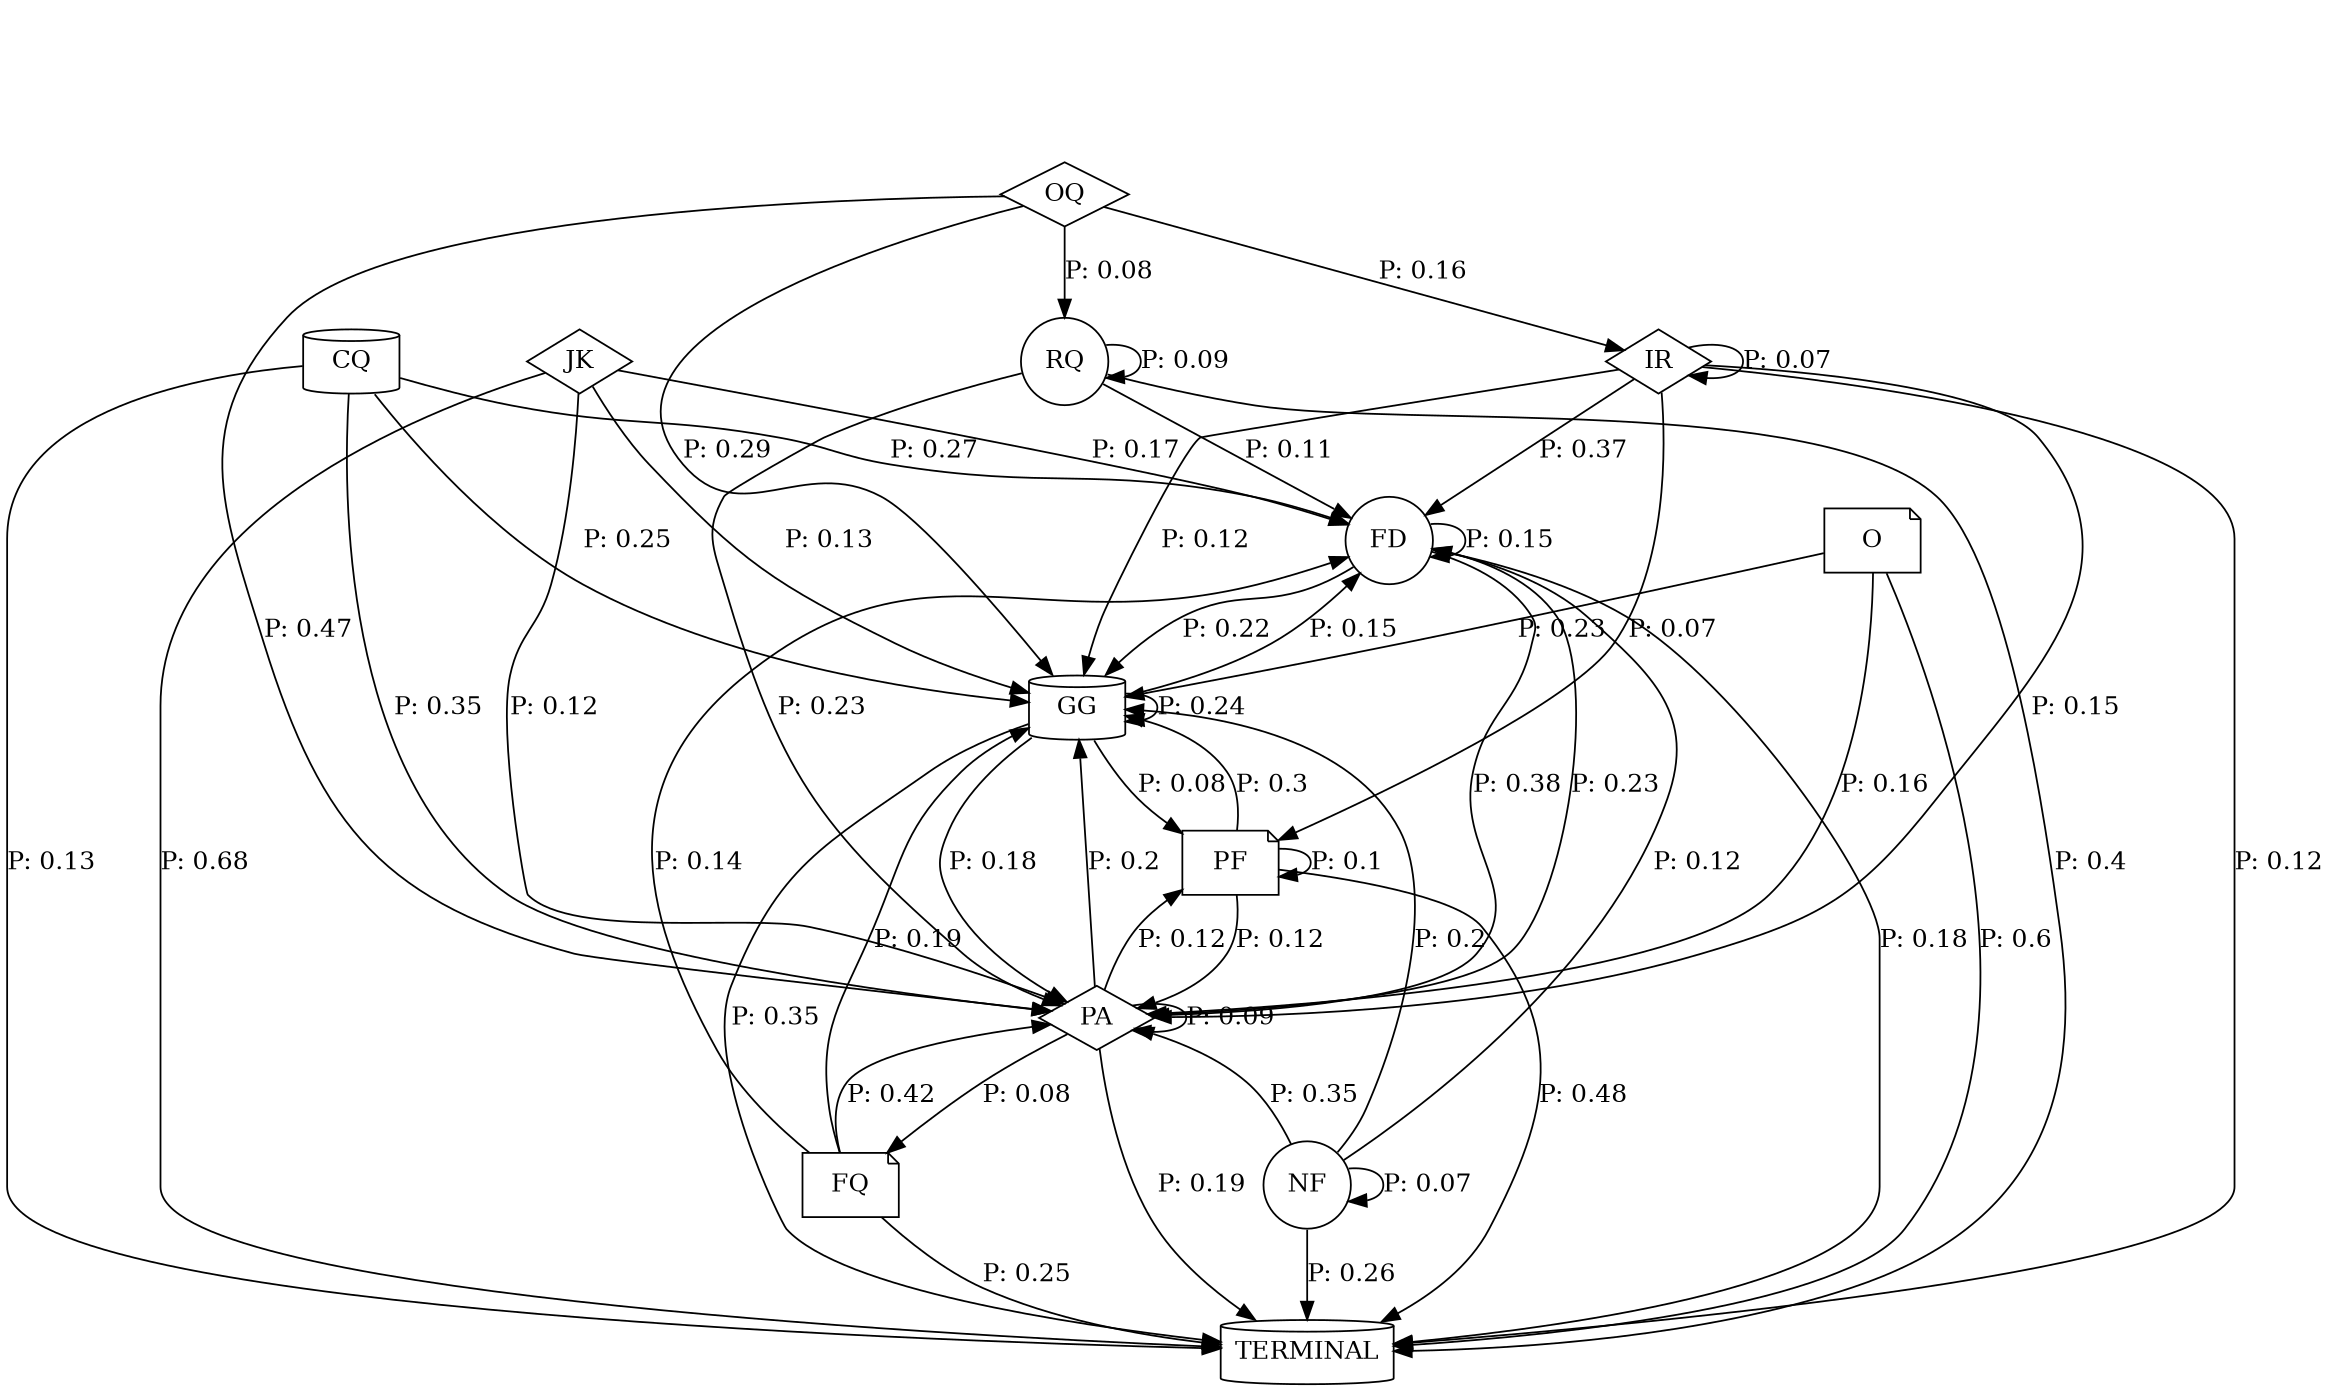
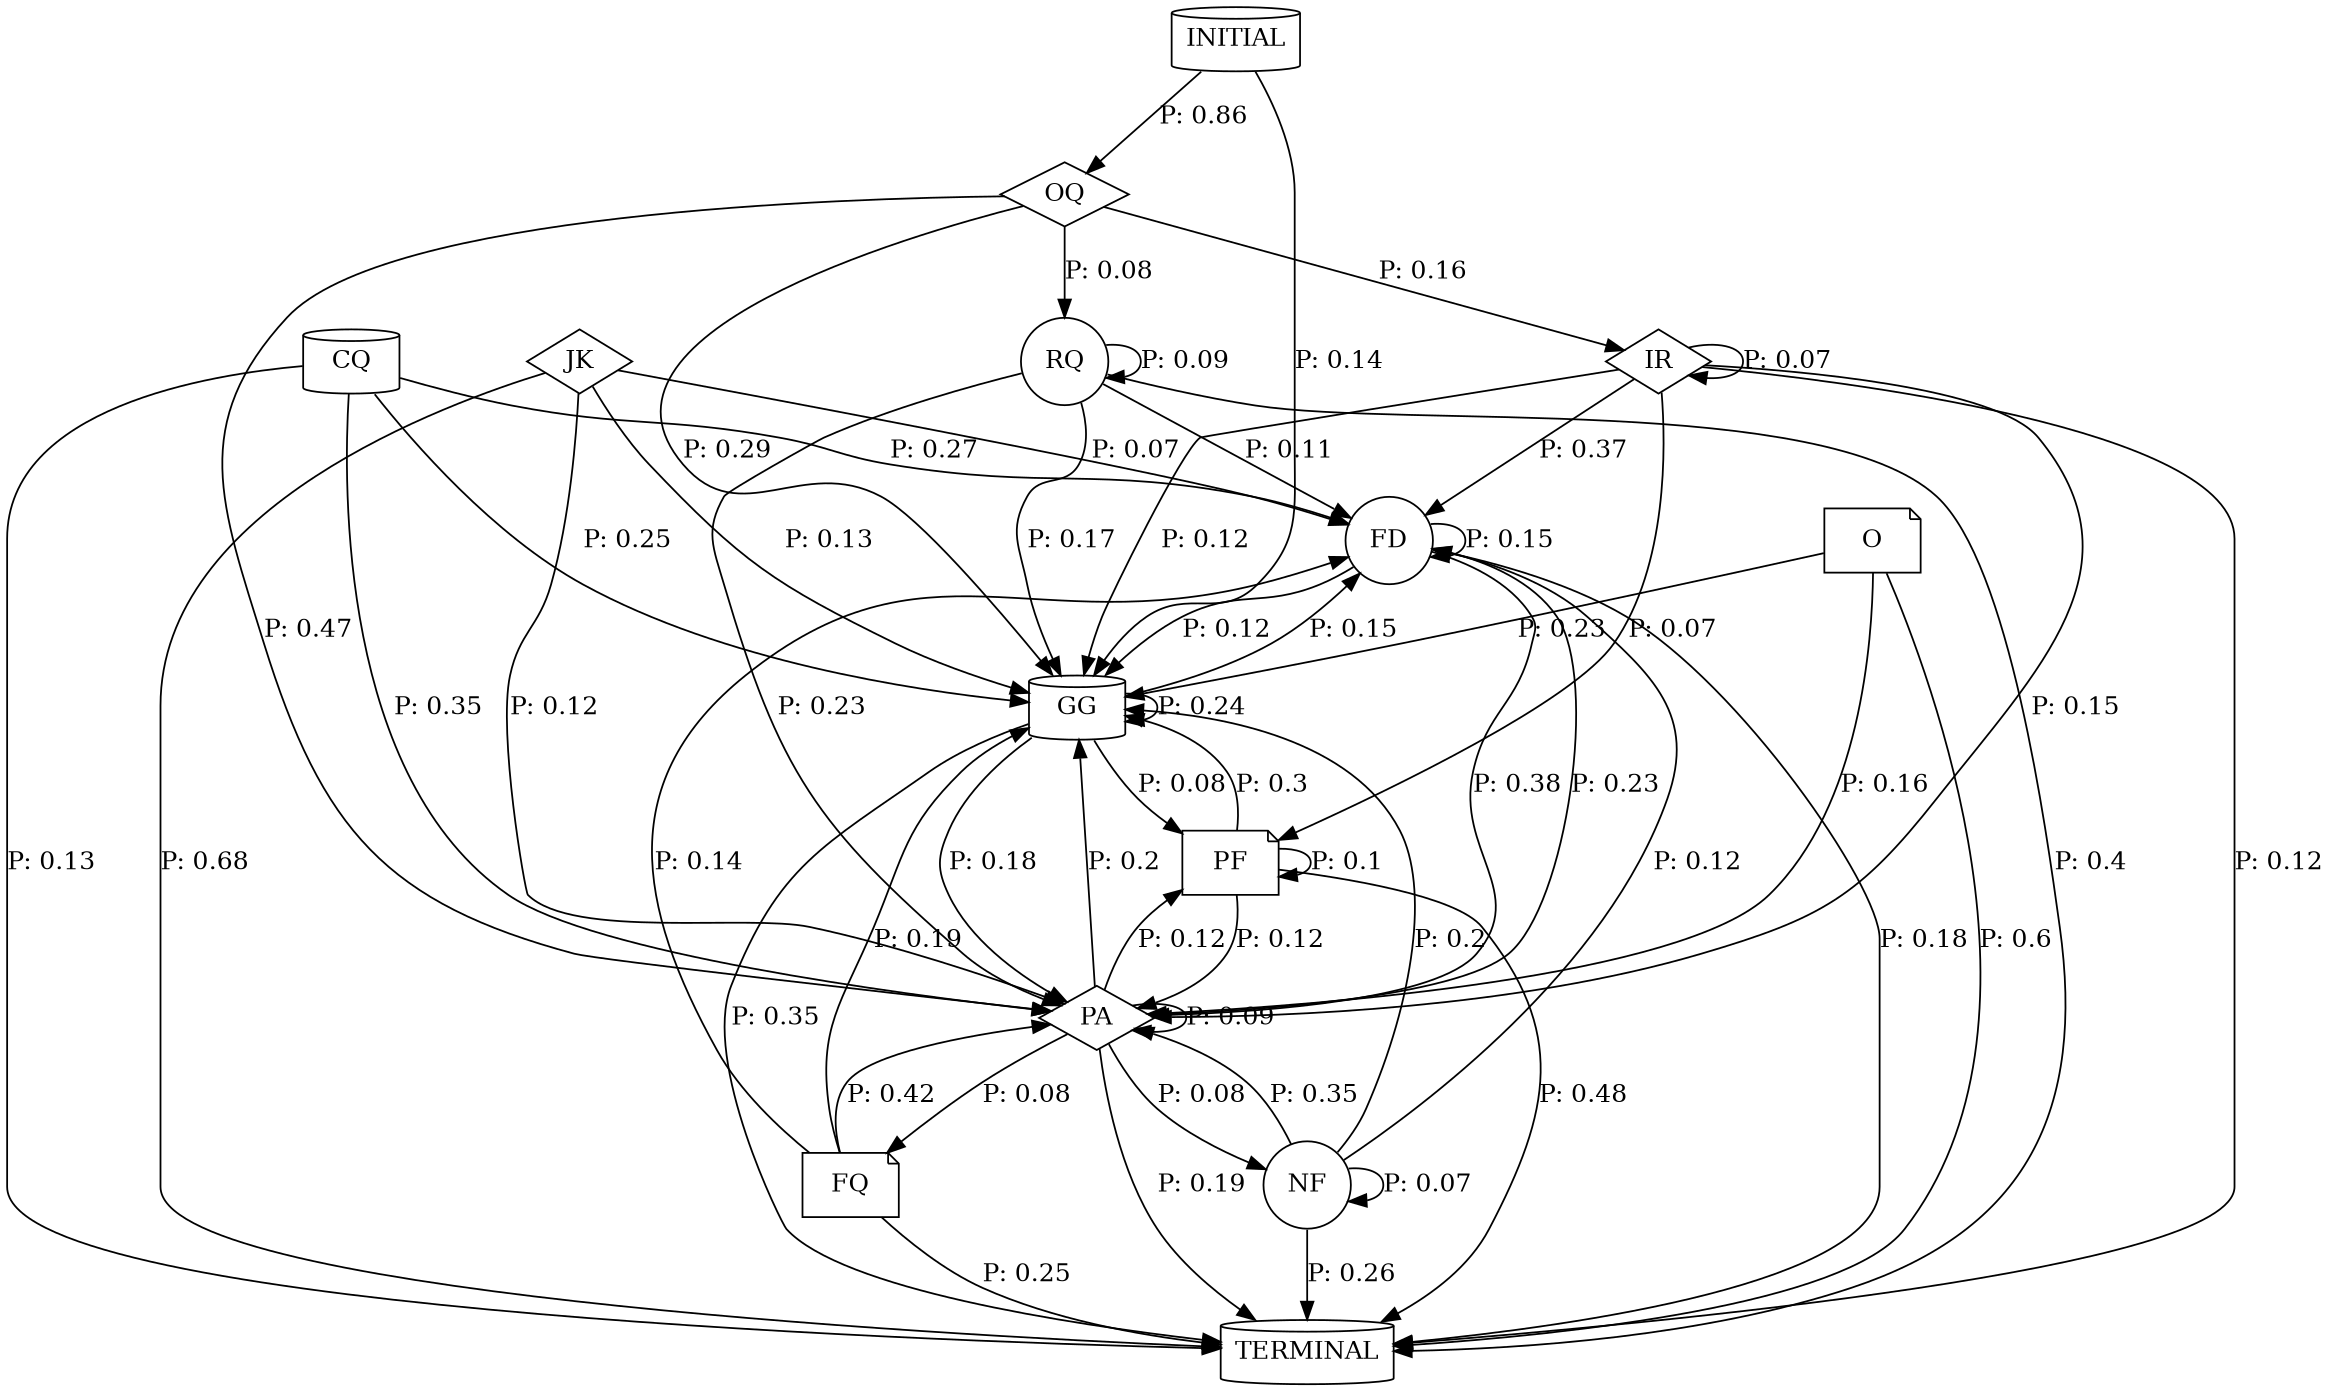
node "INITIAL": added
edge "JK" -> "FD": label "P: 0.17" -> "P: 0.07"
edge "RQ" -> "GG": added, label "P: 0.17"
edge "FD" -> "GG": label "P: 0.22" -> "P: 0.12"
edge "PA" -> "NF": added, label "P: 0.08"
